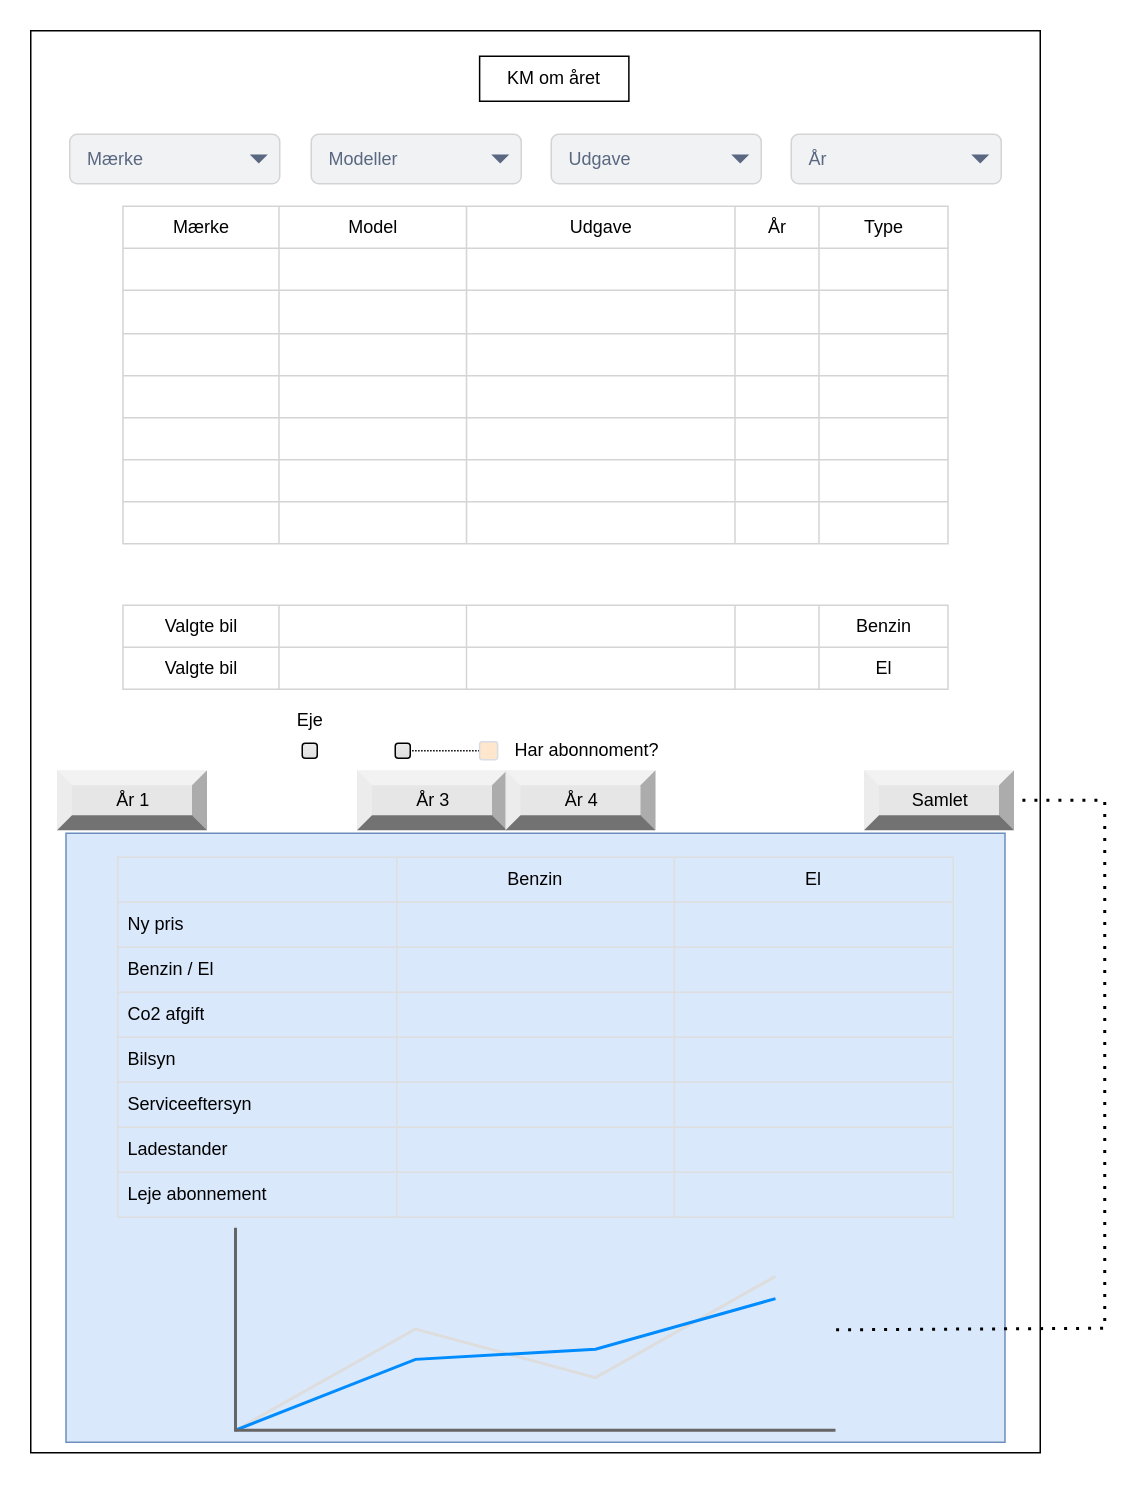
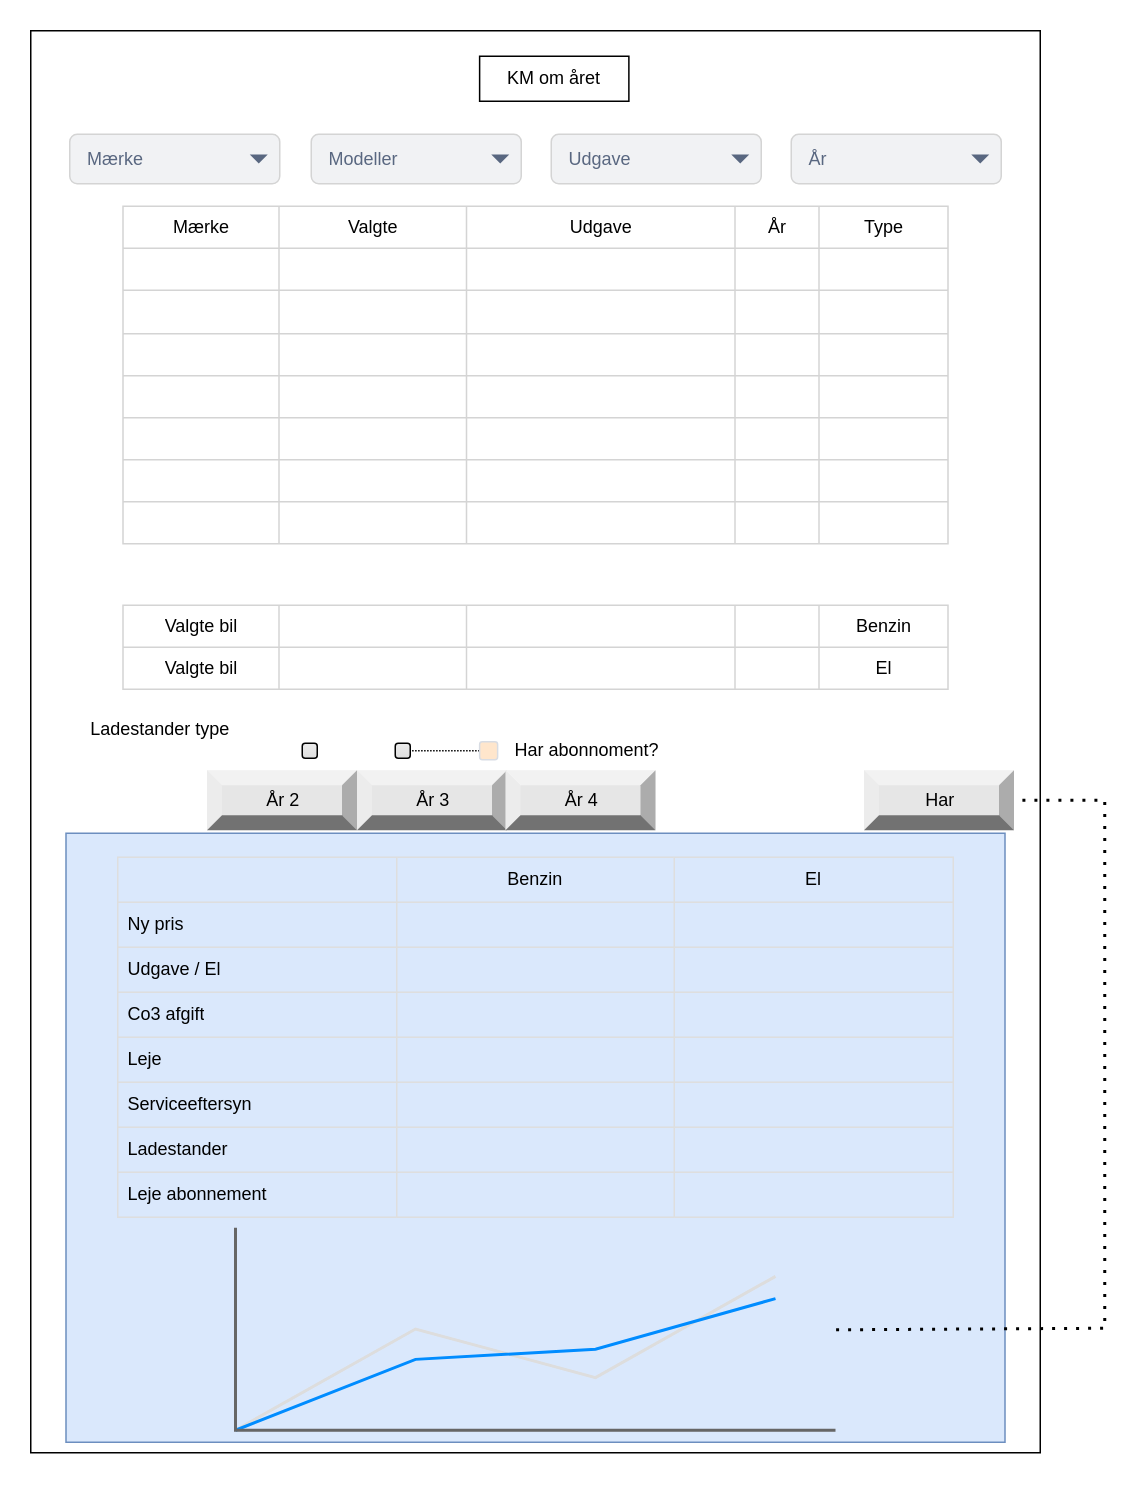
node "Model": label "Model" -> "Valgte"
node "Eje": removed
node "Ladestander type": added
node "År 1": removed
node "År 2": added
node "Samlet": label "Samlet" -> "Har"
node "Benzin / El": label "Benzin / El" -> "Udgave / El"
node "Co2 afgift": label "Co2 afgift" -> "Co3 afgift"
node "Bilsyn": label "Bilsyn" -> "Leje"
